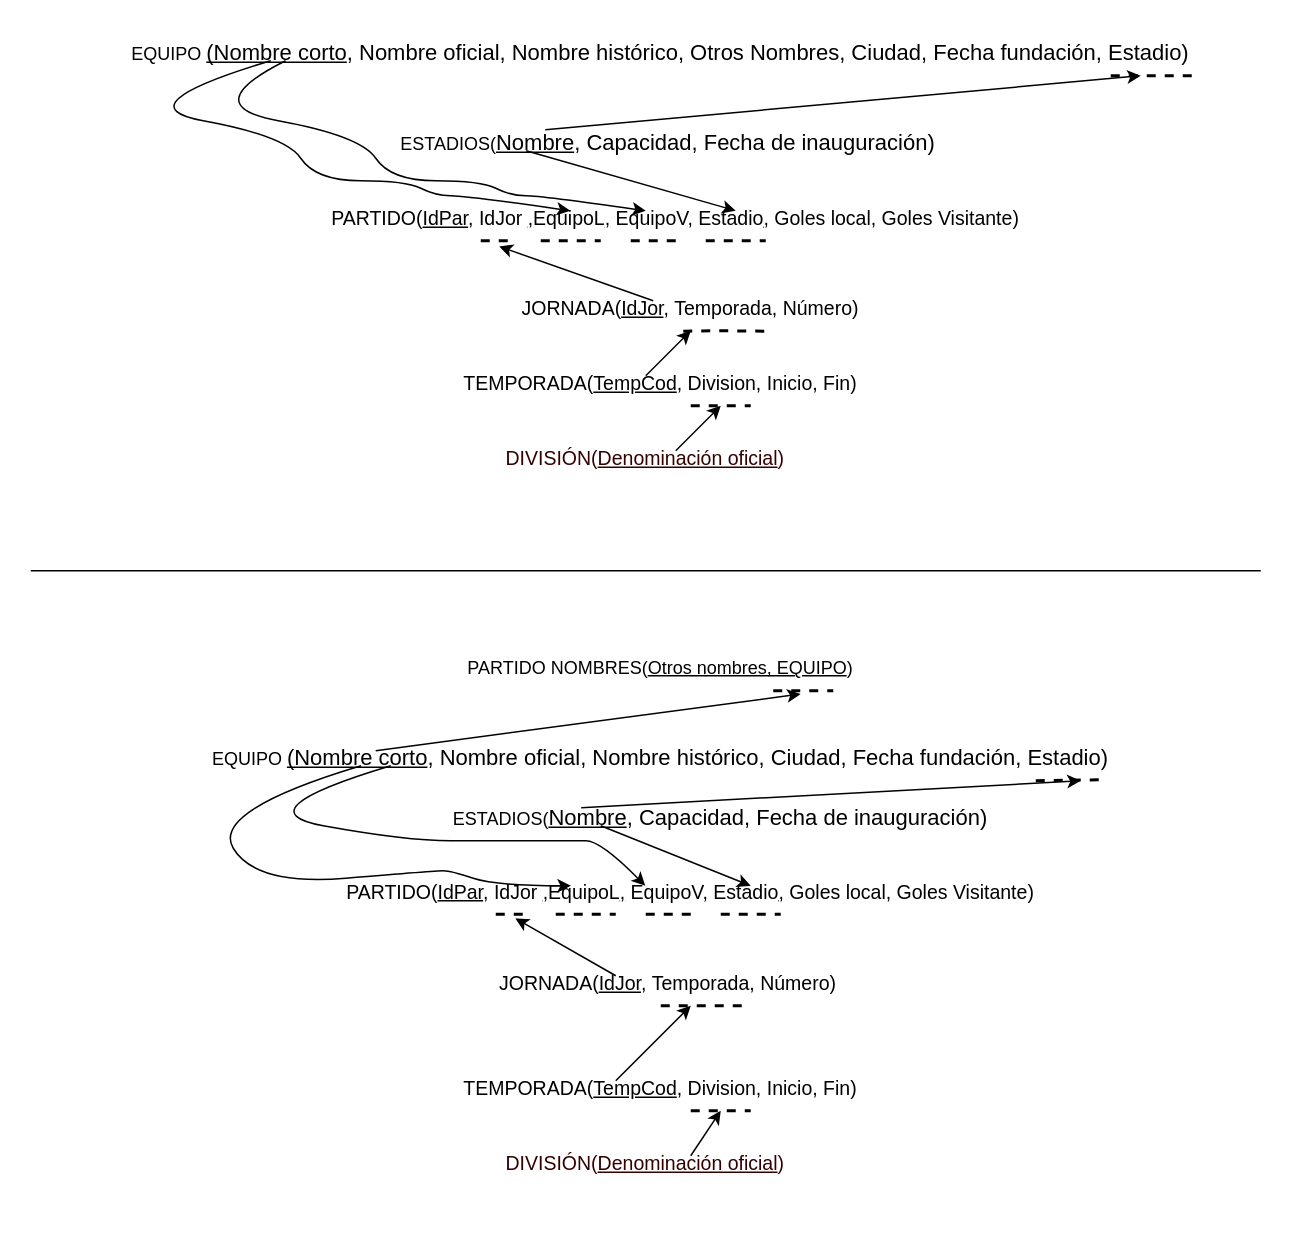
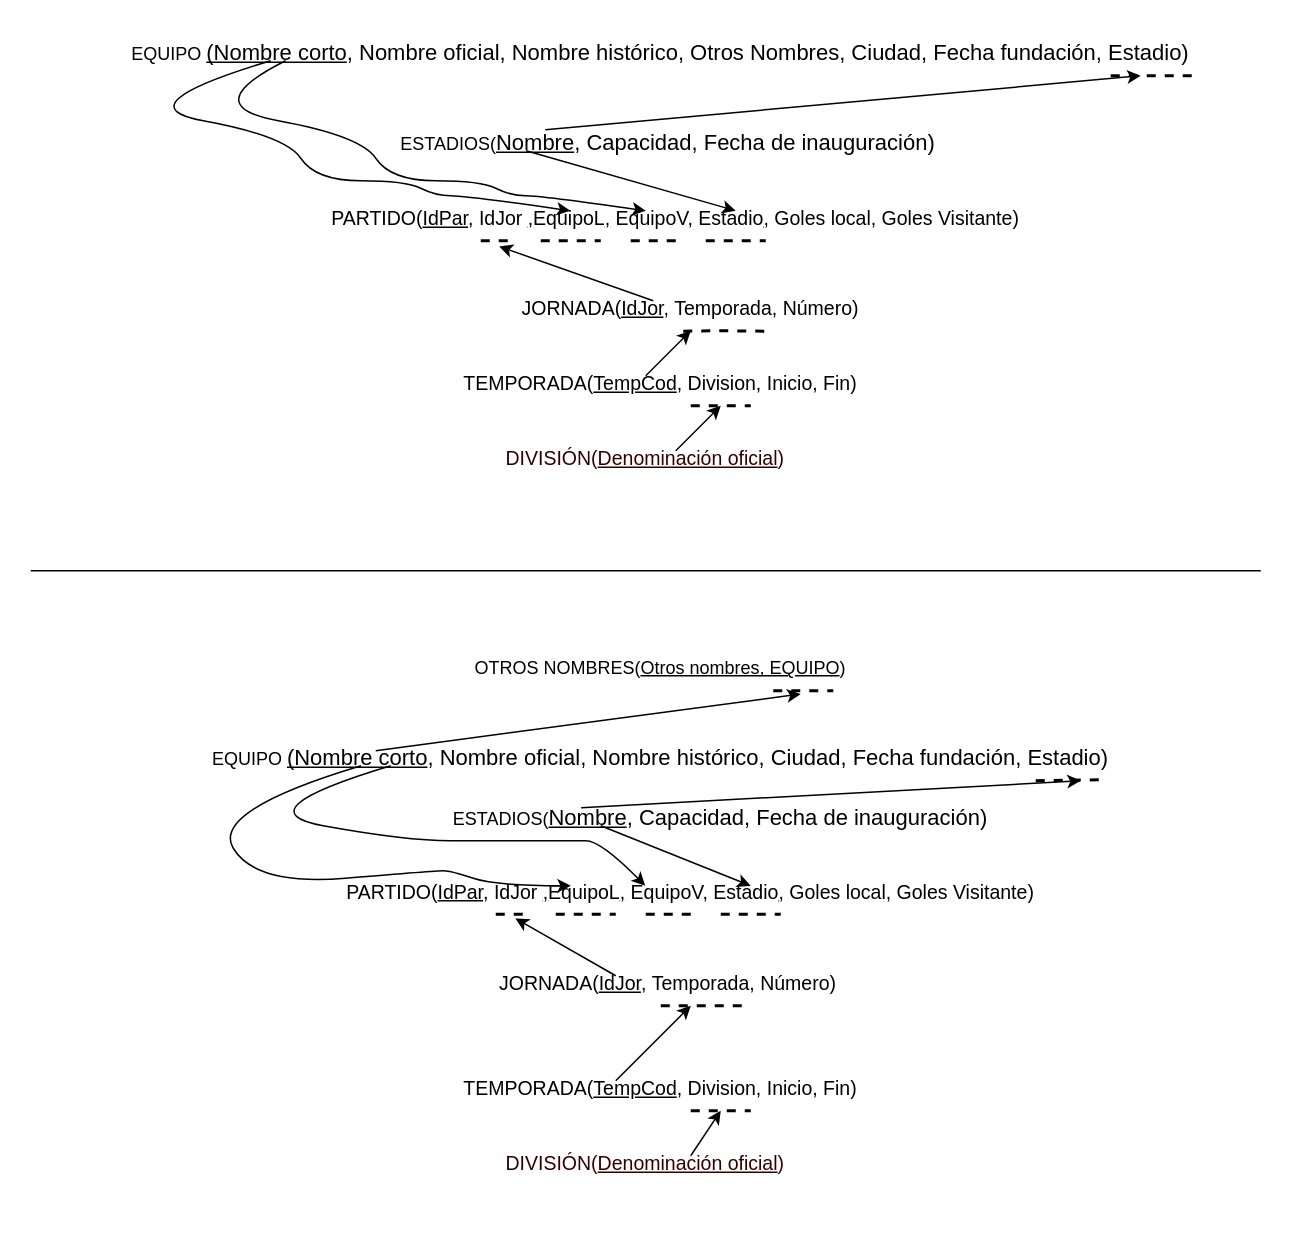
node "PARTIDO NOMBRES(Otros nombres, EQUIPO)": label "PARTIDO NOMBRES(Otros nombres, EQUIPO)" -> "OTROS NOMBRES(Otros nombres, EQUIPO)"
